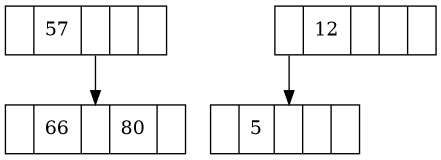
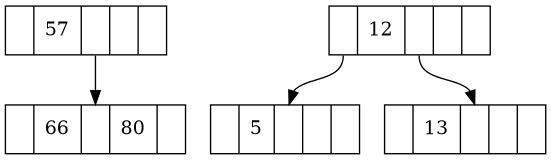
node "13": added
